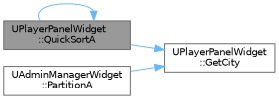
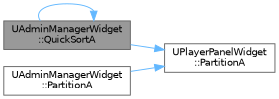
node "UPlayerPanelWidget ::QuickSortA": label "UPlayerPanelWidget ::QuickSortA" -> "UAdminManagerWidget ::QuickSortA"
node "UPlayerPanelWidget ::GetCity": label "UPlayerPanelWidget ::GetCity" -> "UPlayerPanelWidget ::PartitionA"
